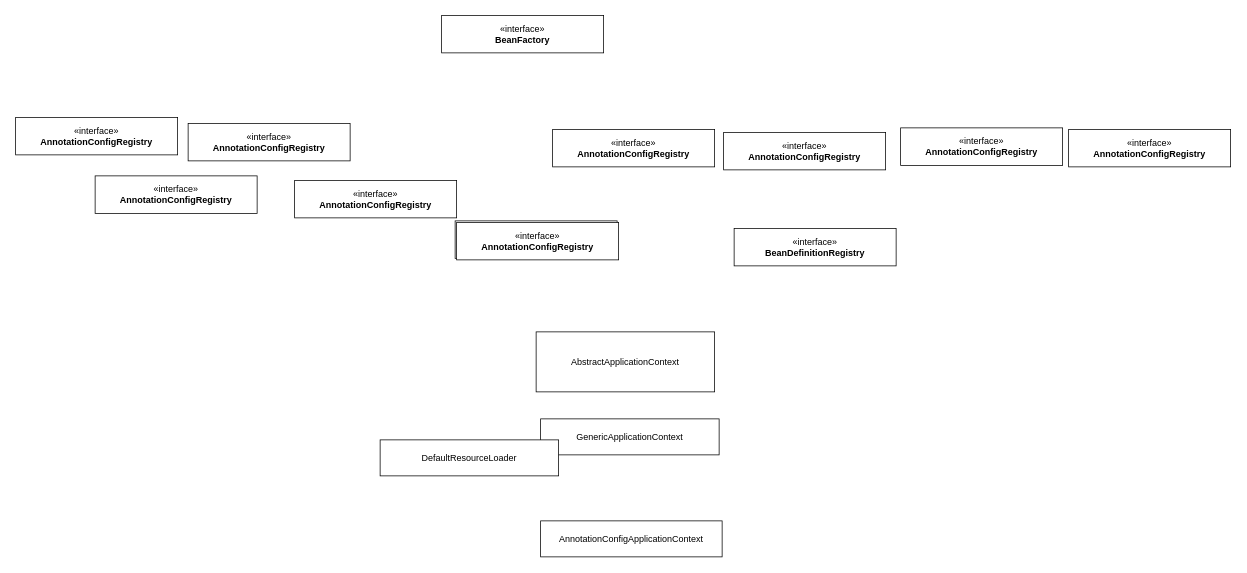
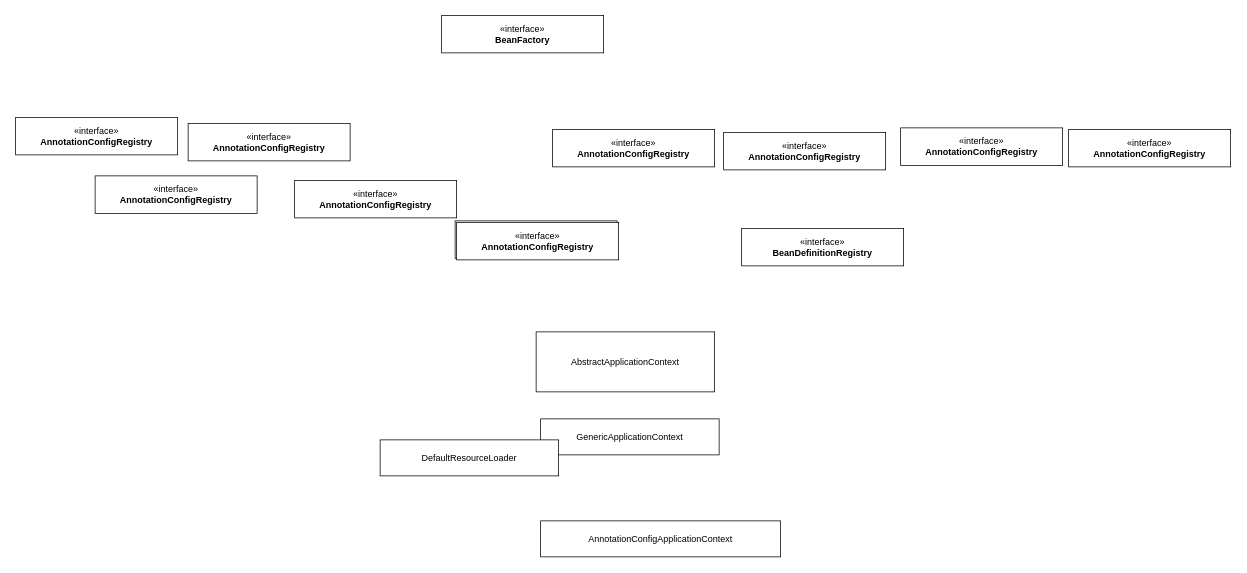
node "«interface» BeanDefinitionRegistry": moved (815, 247) -> (822, 247)
node "AnnotationConfigApplicationContext": size 182x36 -> 240x36
